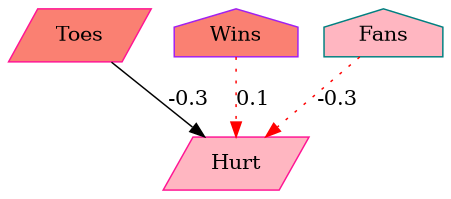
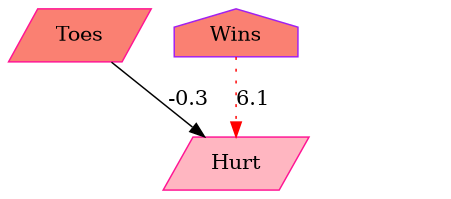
node "Fans": removed
edge "Wins" -> "Hurt": label "0.1" -> "6.1"
